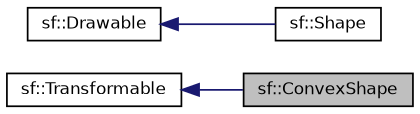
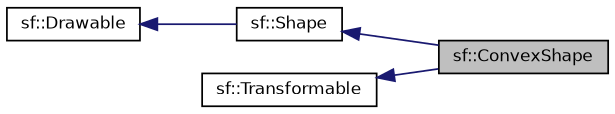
edge "sf::ConvexShape" -> "sf::Shape": added
